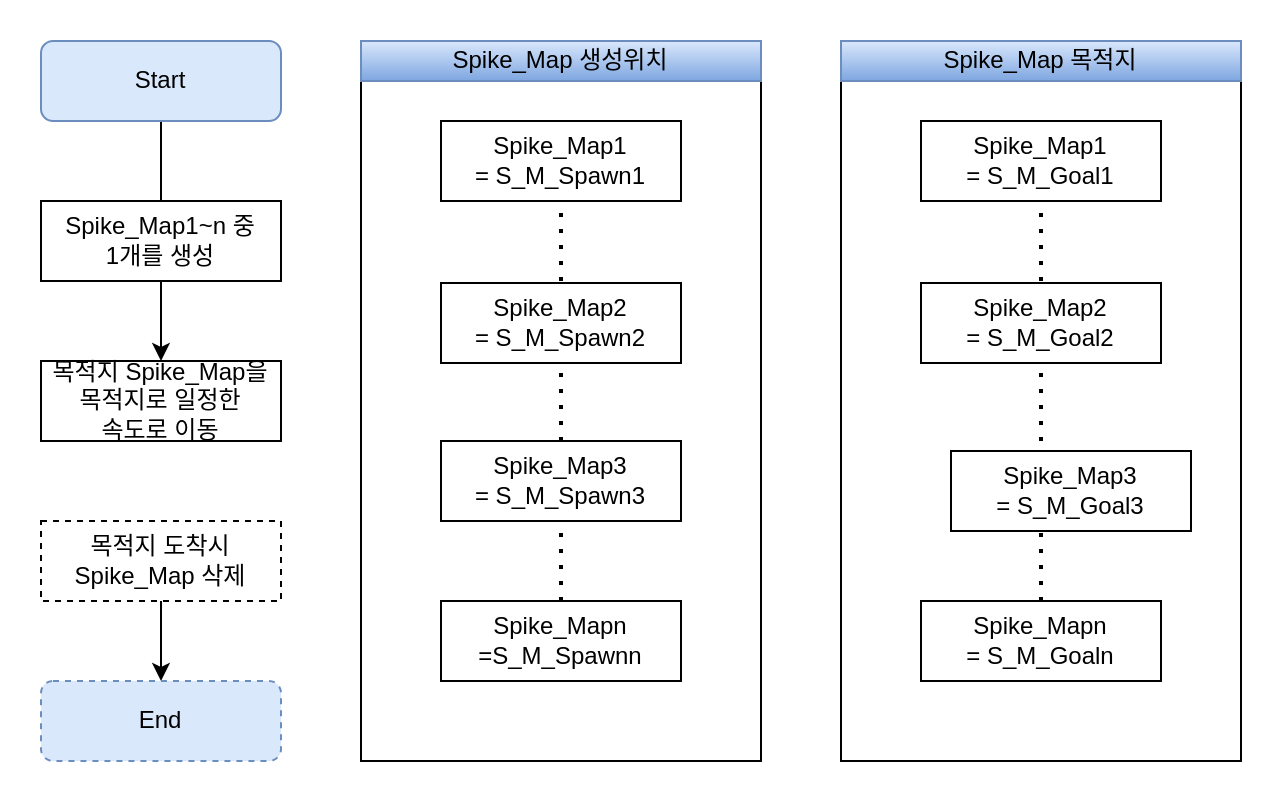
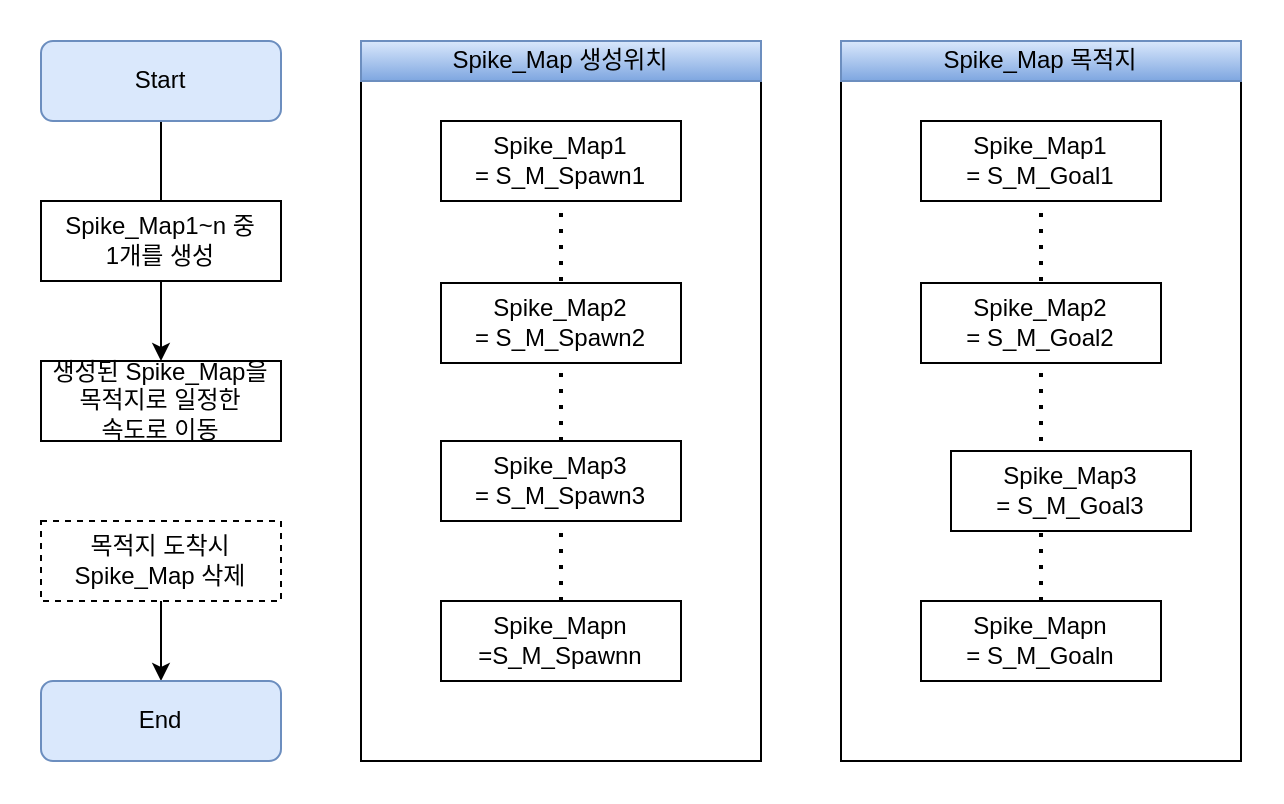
node "목적지 Spike_Map을 목적지로 일정한 속도로 이동": label "목적지 Spike_Map을 목적지로 일정한 속도로 이동" -> "생성된 Spike_Map을 목적지로 일정한 속도로 이동"
node "End": style dashed -> solid
